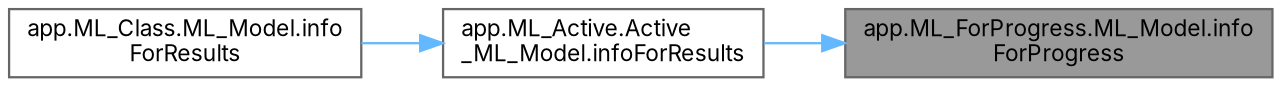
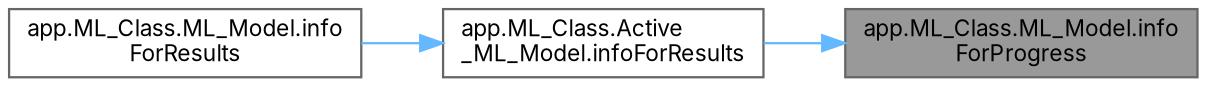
node "app.ML_Active.Active _ML_Model.infoForResults": label "app.ML_Active.Active _ML_Model.infoForResults" -> "app.ML_Class.Active _ML_Model.infoForResults"
node "app.ML_ForProgress.ML_Model.info ForProgress": label "app.ML_ForProgress.ML_Model.info ForProgress" -> "app.ML_Class.ML_Model.info ForProgress"
